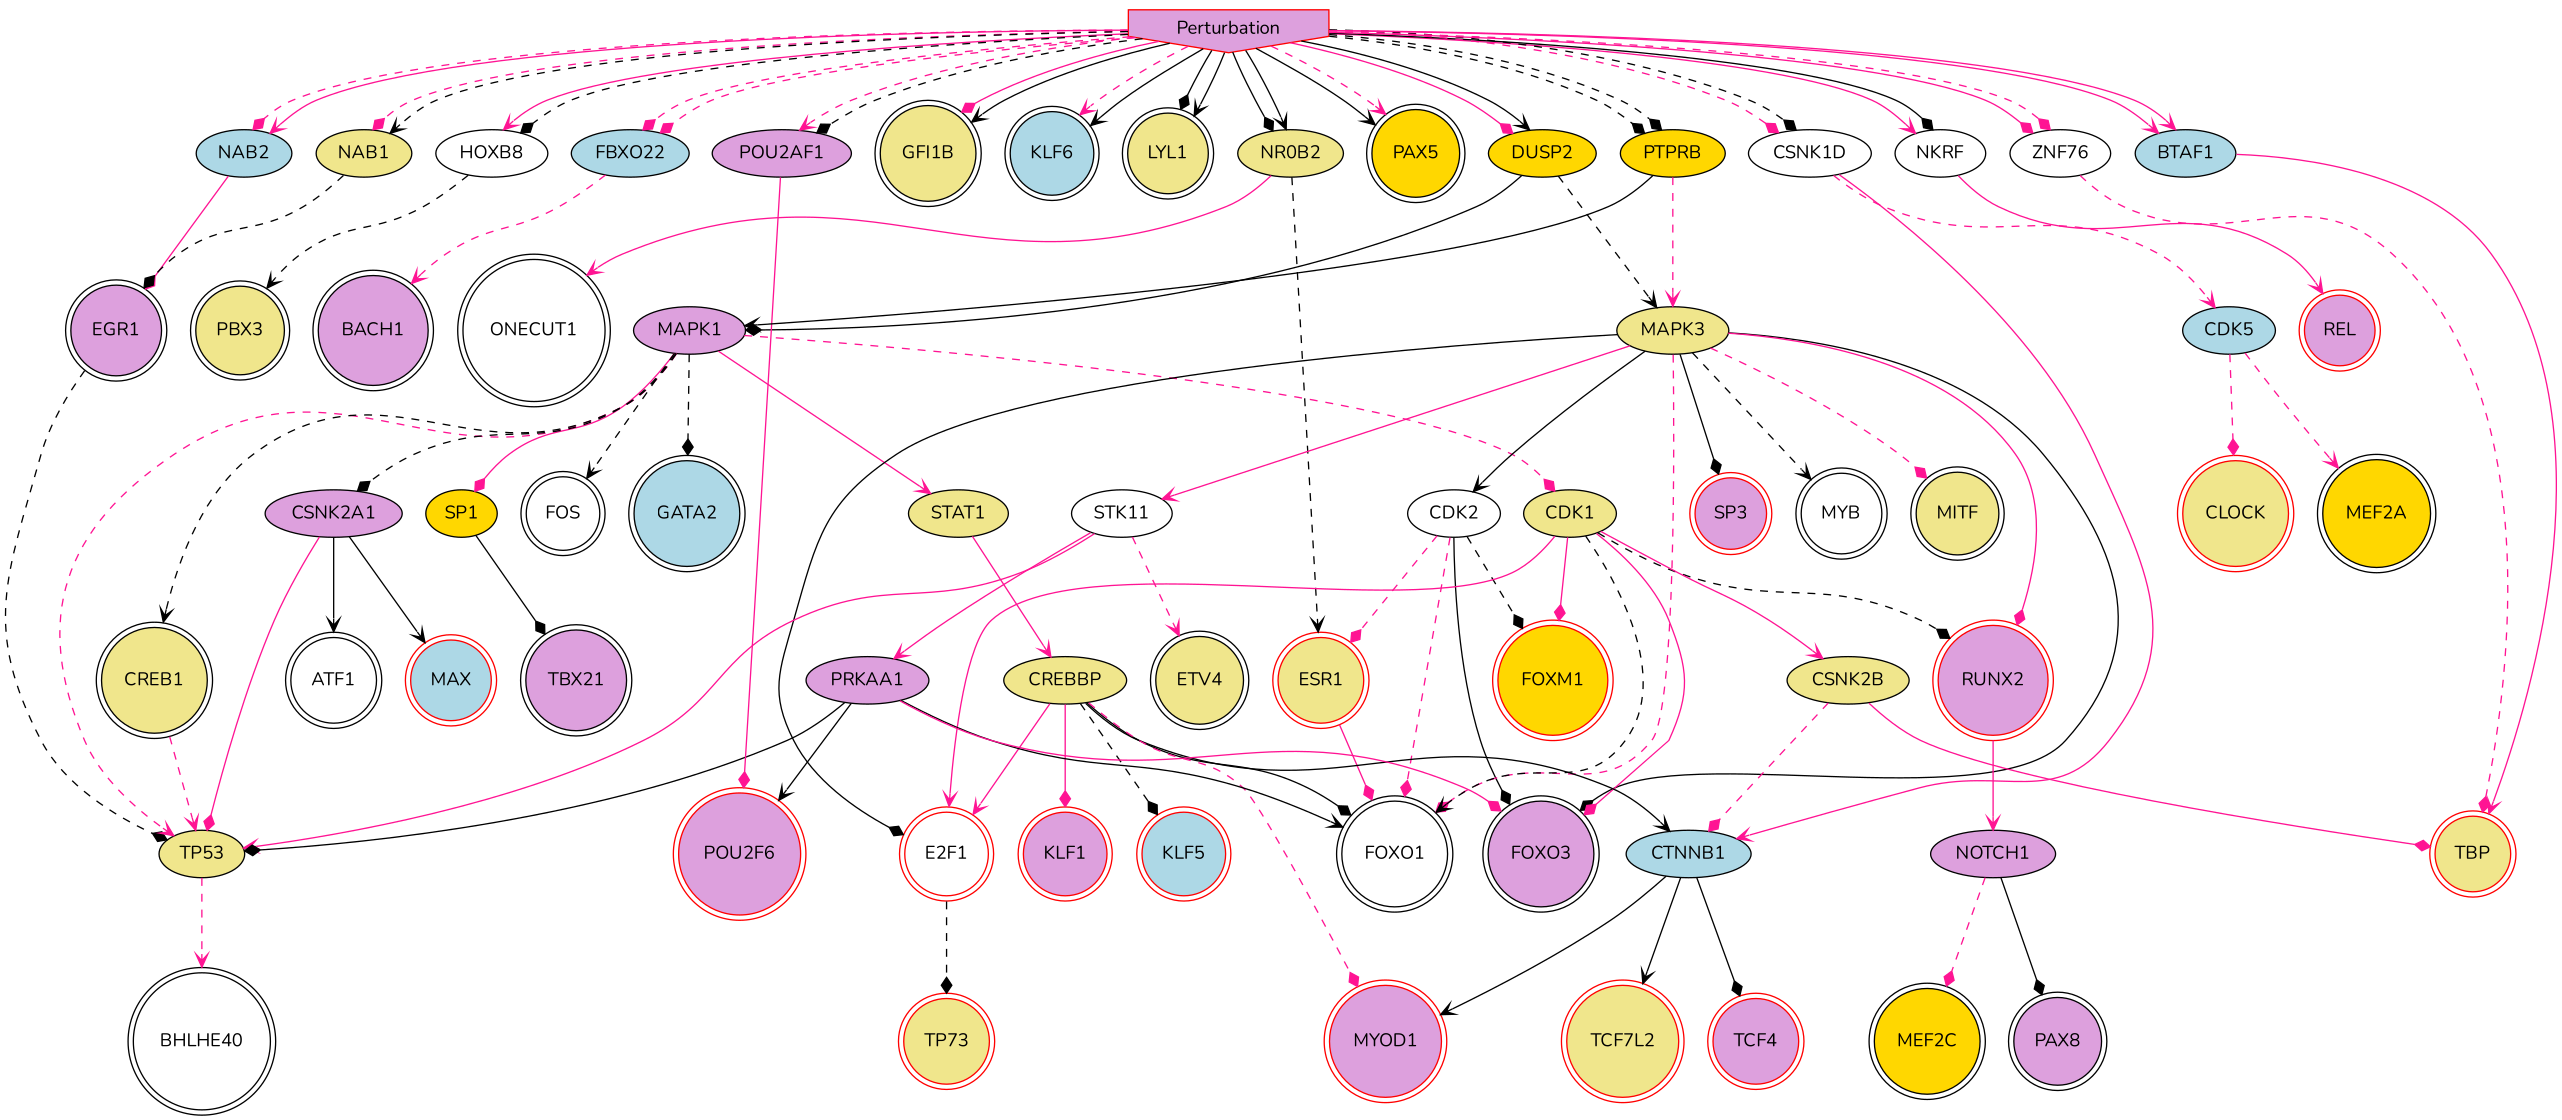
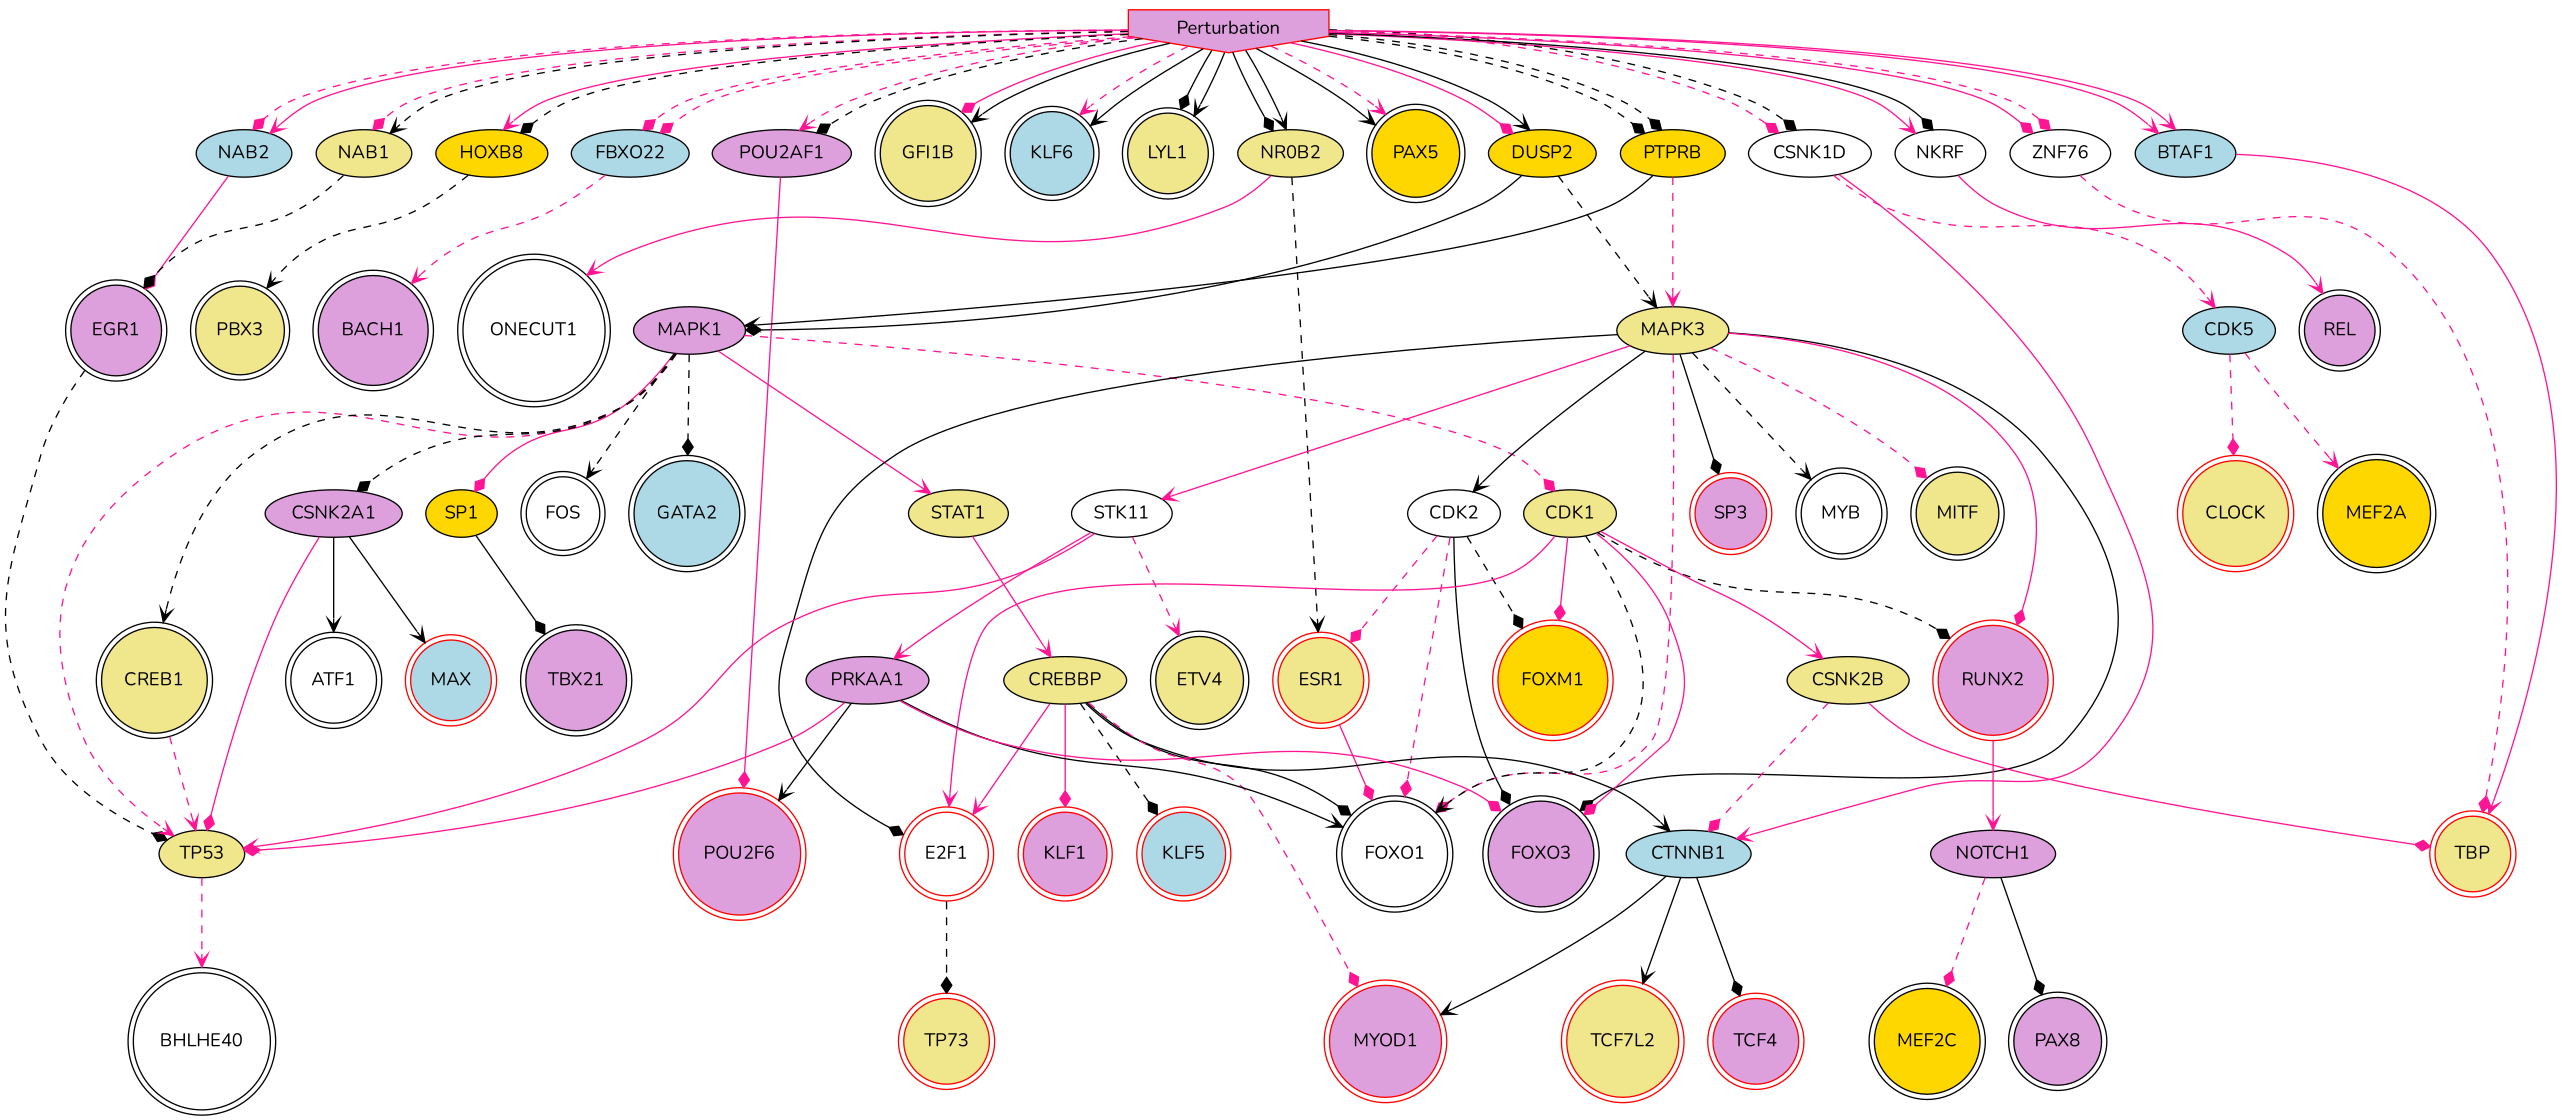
node "HOXB8": fillcolor white -> gold
node "REL": color red -> black
edge "PRKAA1" -> "TP53": color black -> deeppink
